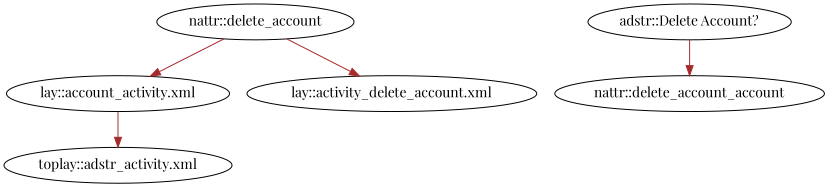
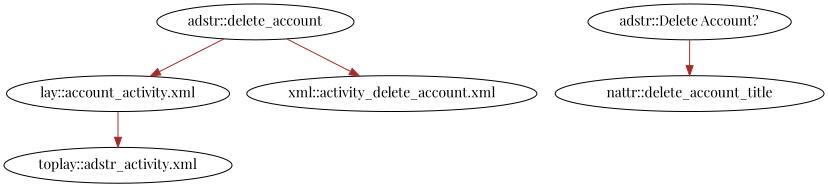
node "nattr::delete_account": label "nattr::delete_account" -> "adstr::delete_account"
node "lay::activity_delete_account.xml": label "lay::activity_delete_account.xml" -> "xml::activity_delete_account.xml"
node "nattr::delete_account_account": label "nattr::delete_account_account" -> "nattr::delete_account_title"
